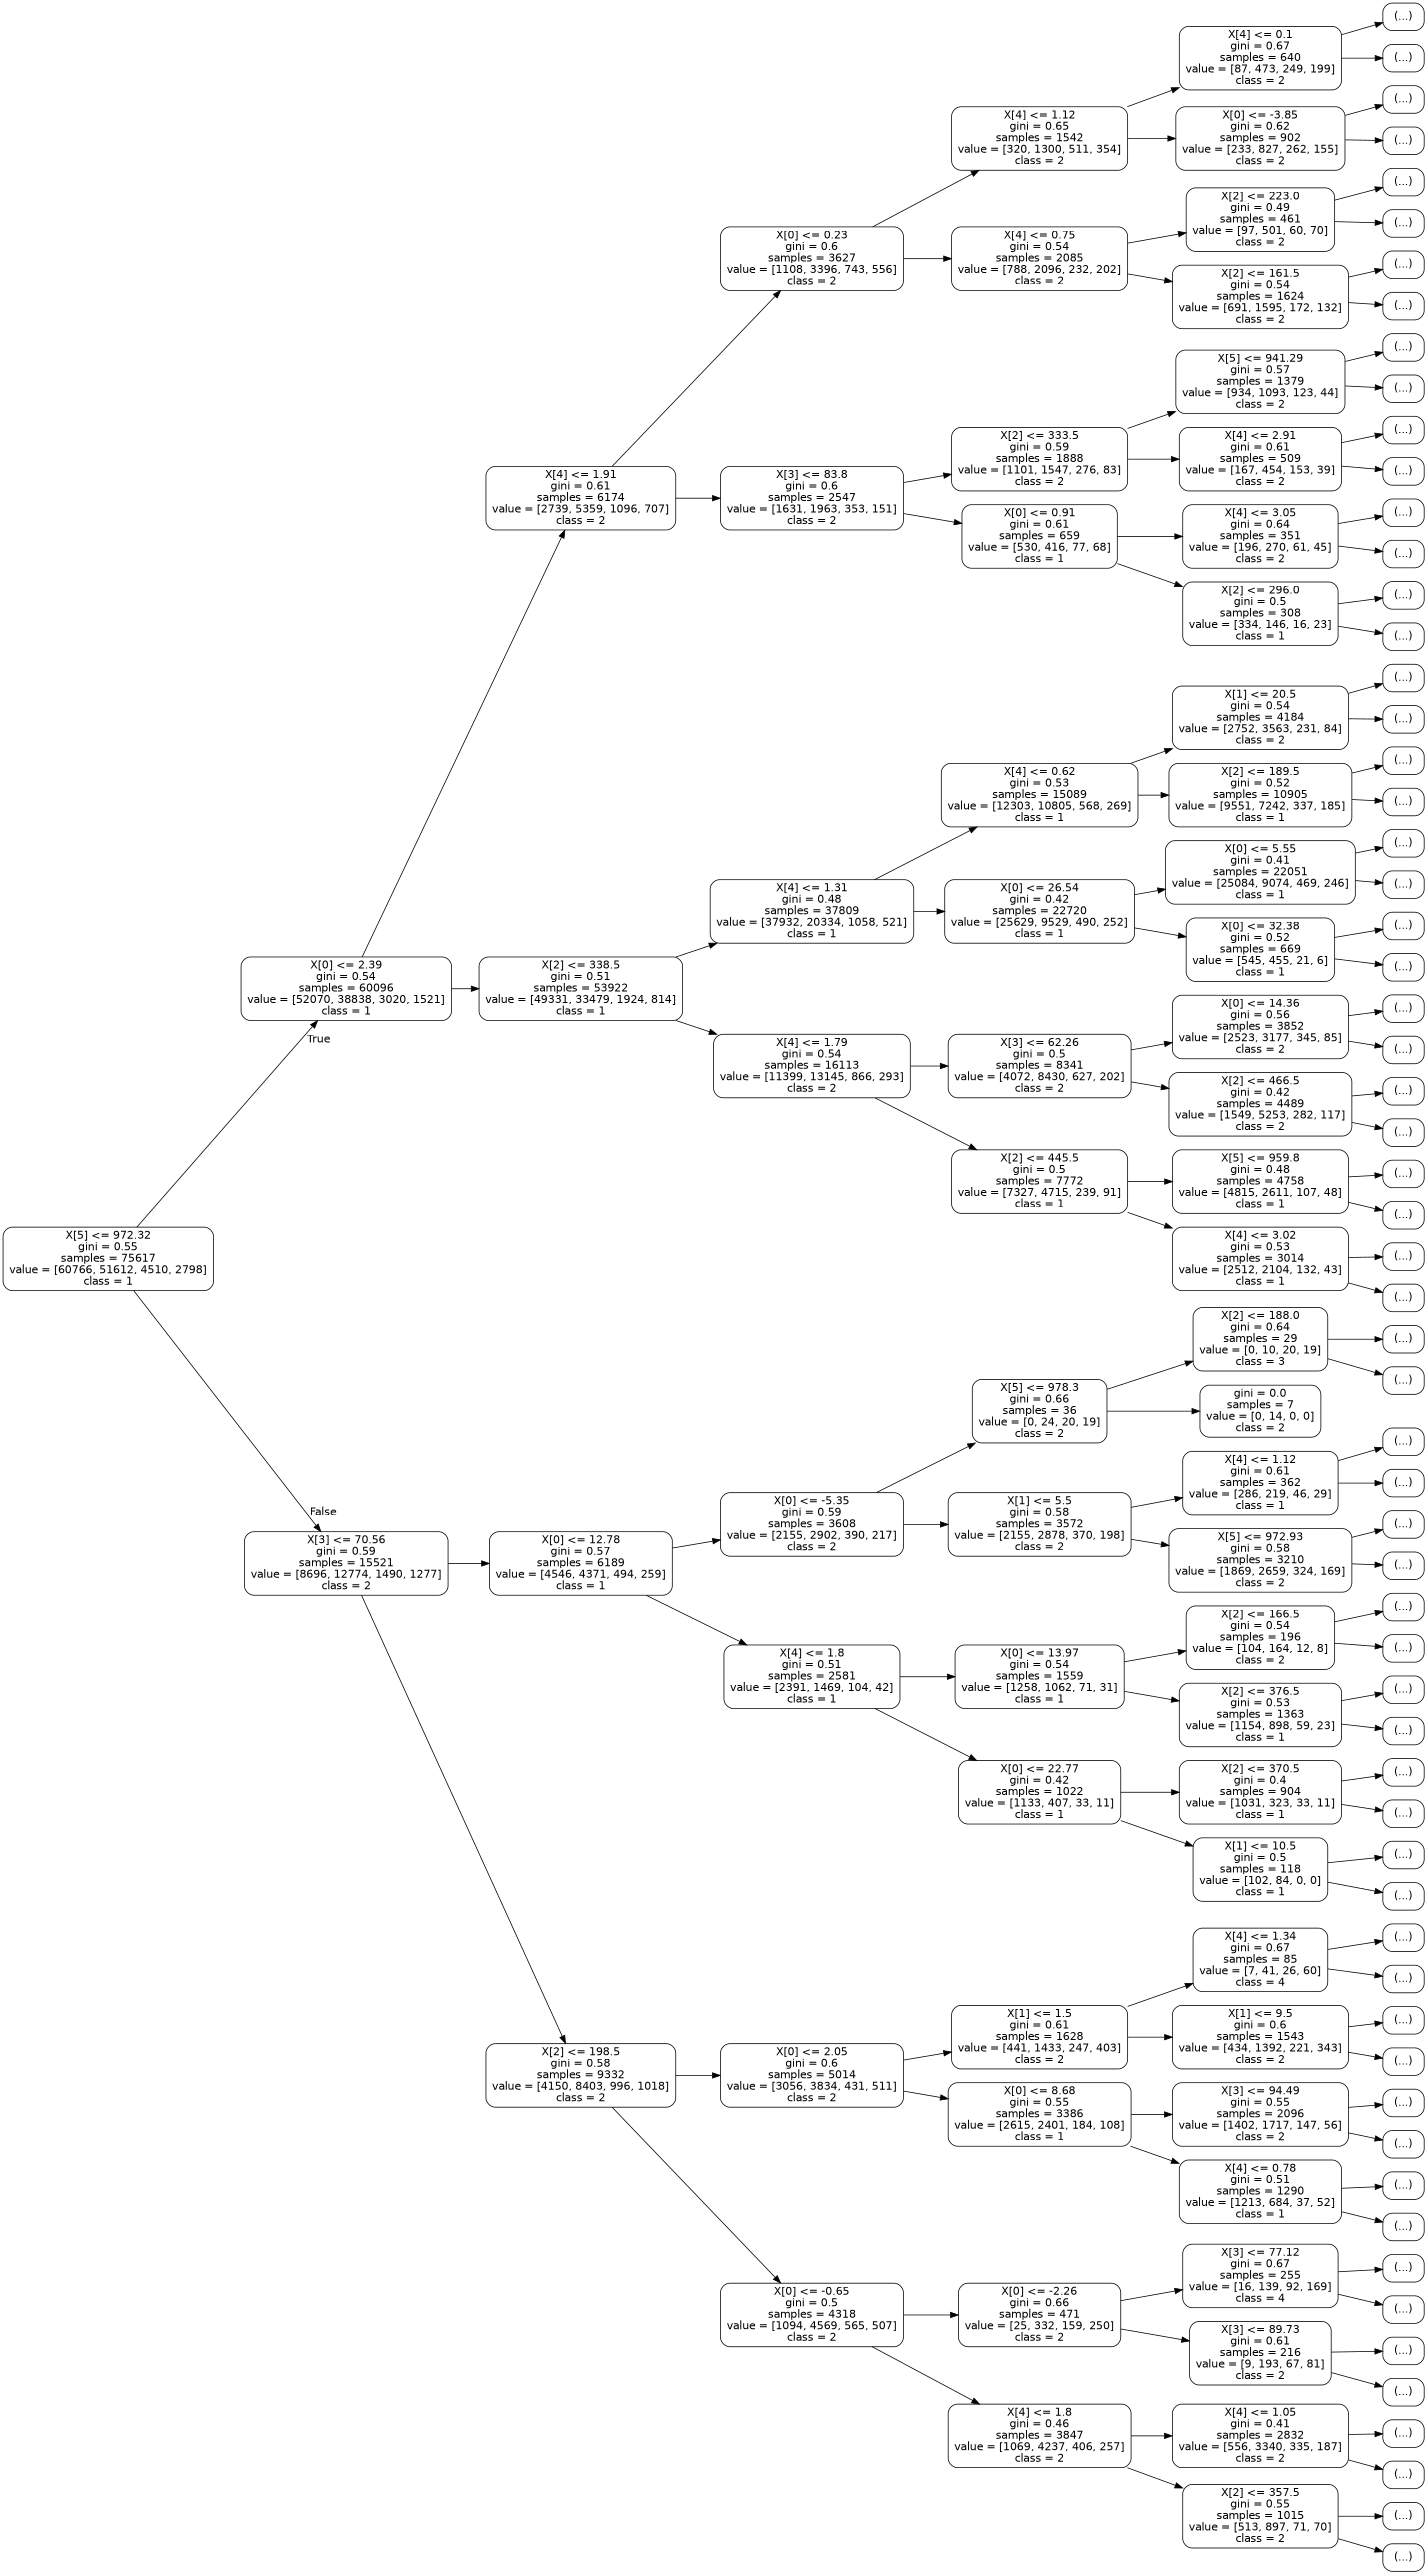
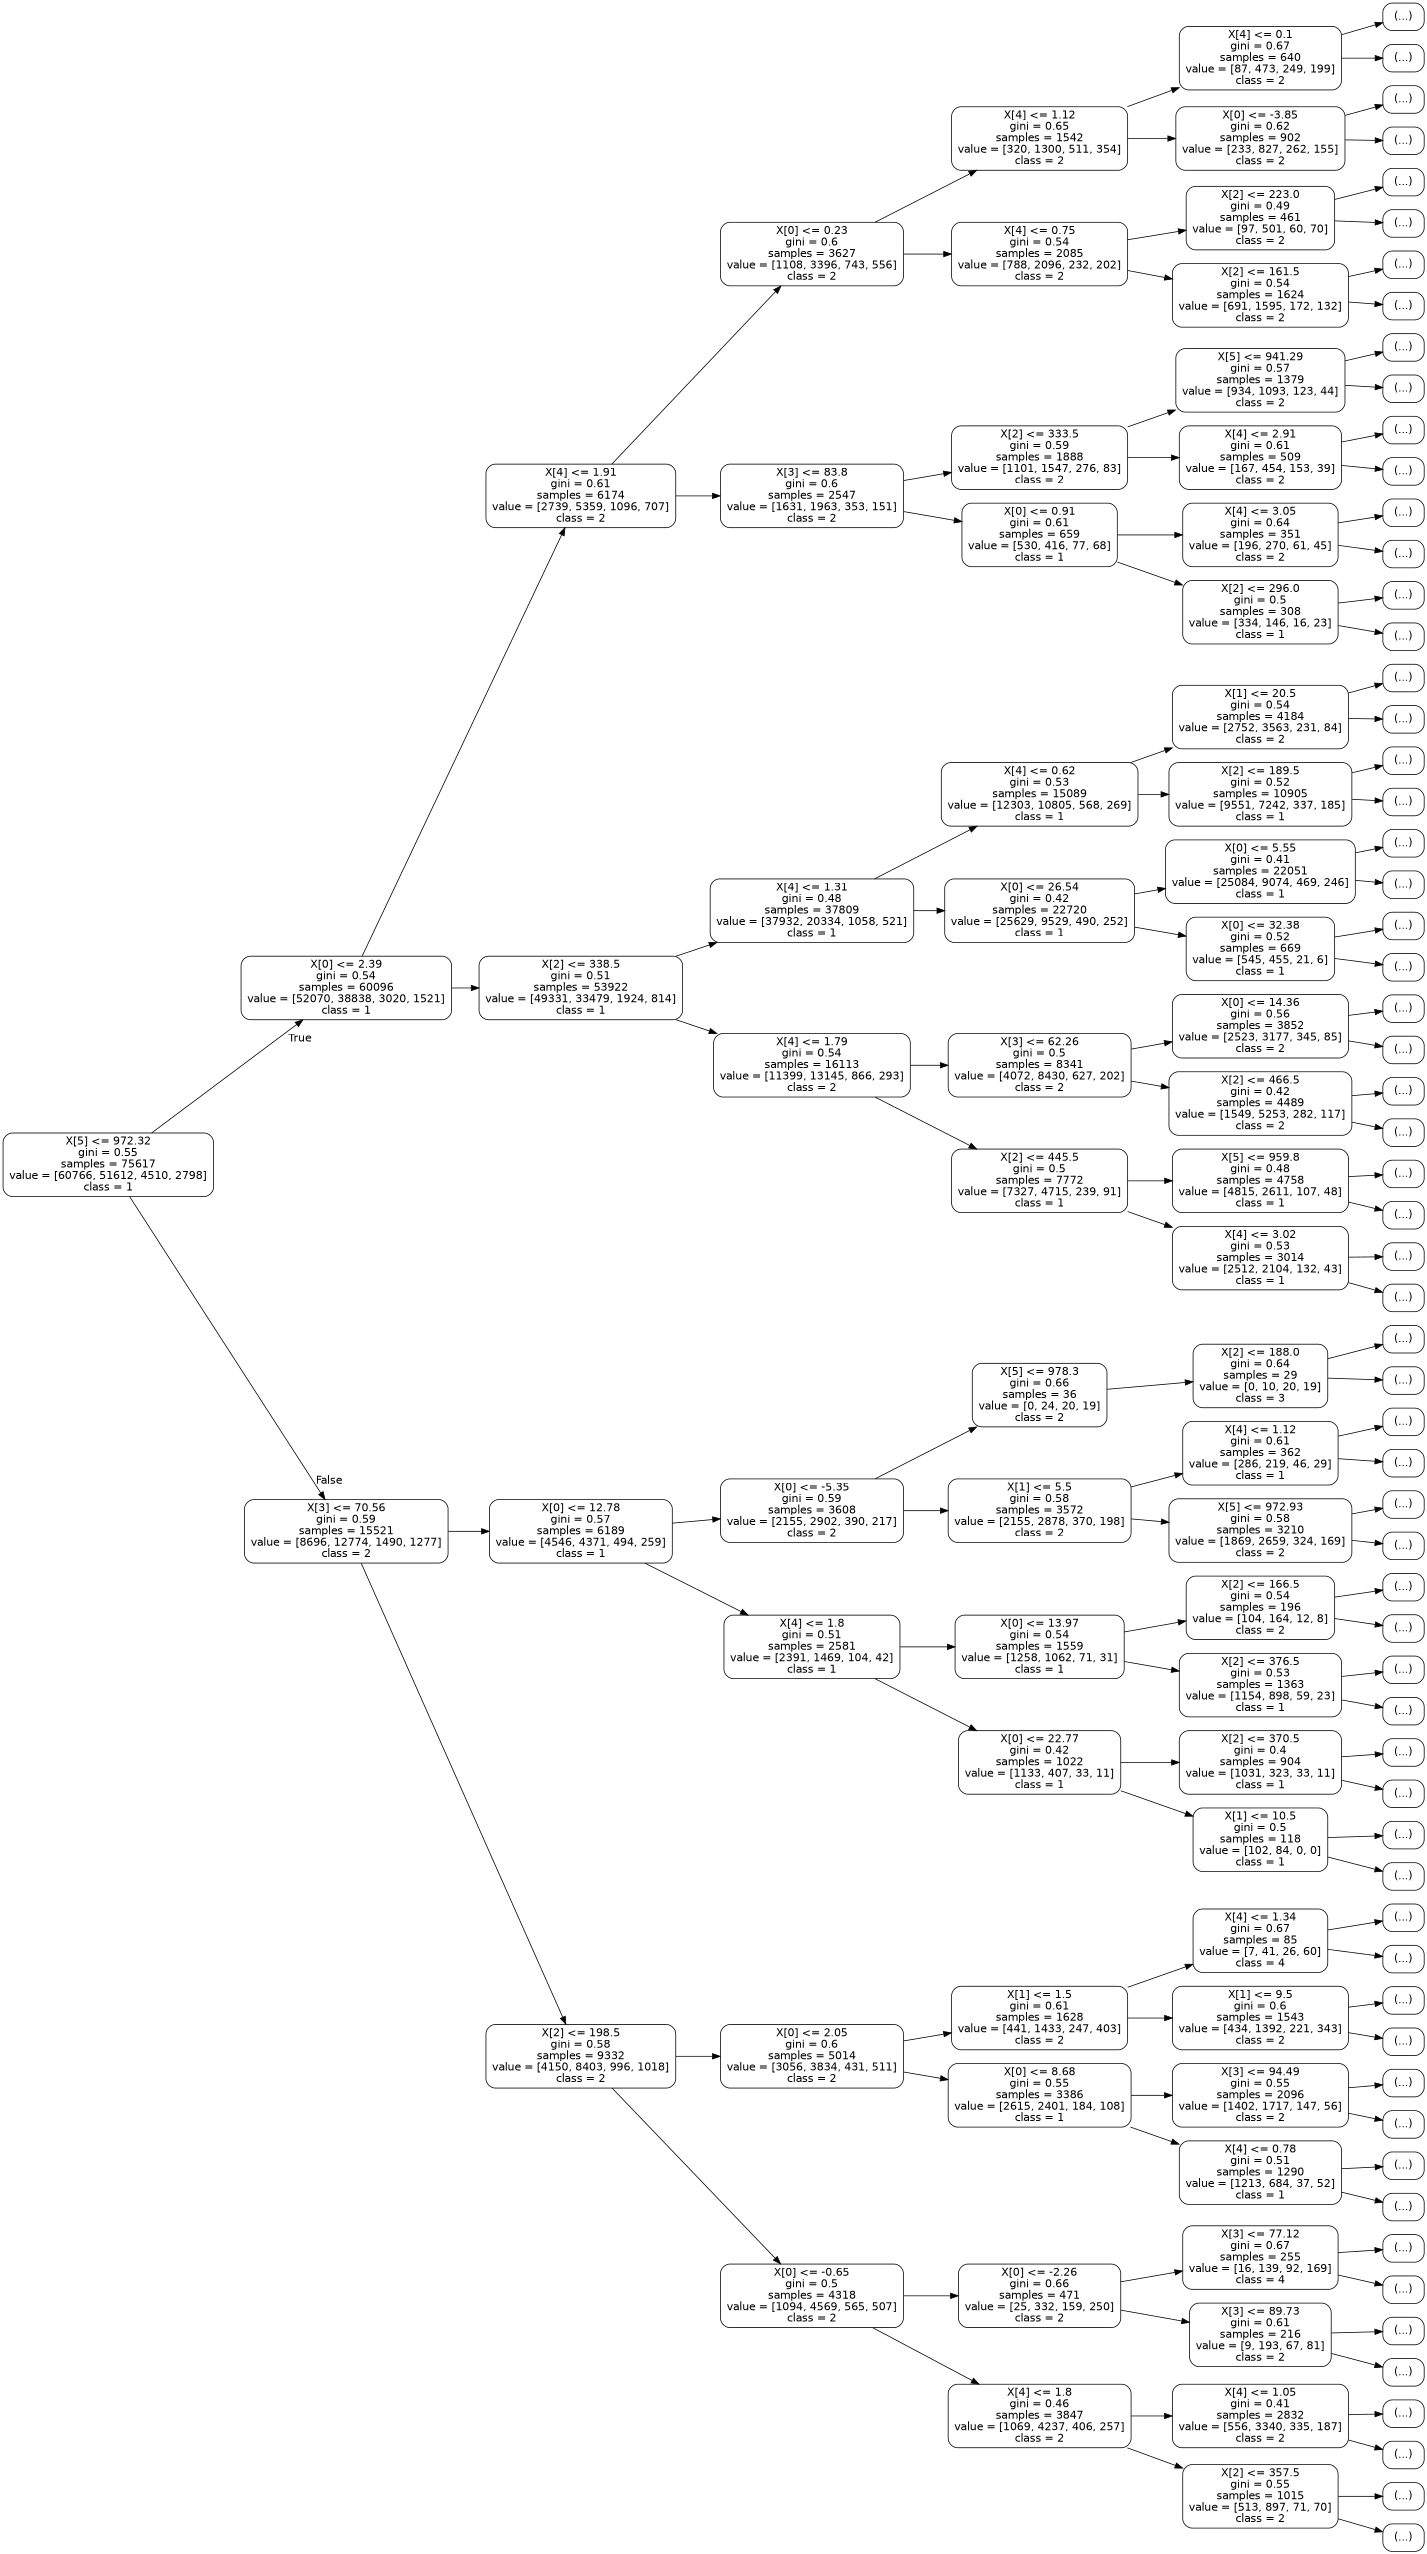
node "gini = 0.0 samples = 7 value = [0, 14, 0, 0] class = 2": removed
